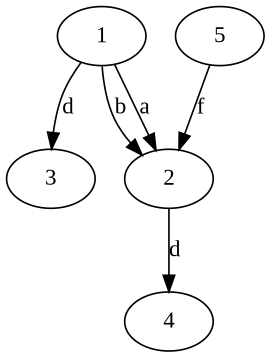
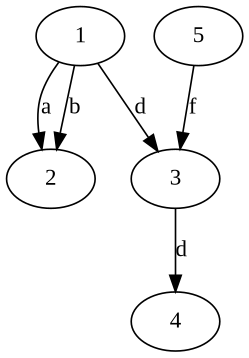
edge "5" -> "2": now "5" -> "3"
edge "2" -> "4": now "3" -> "4"
